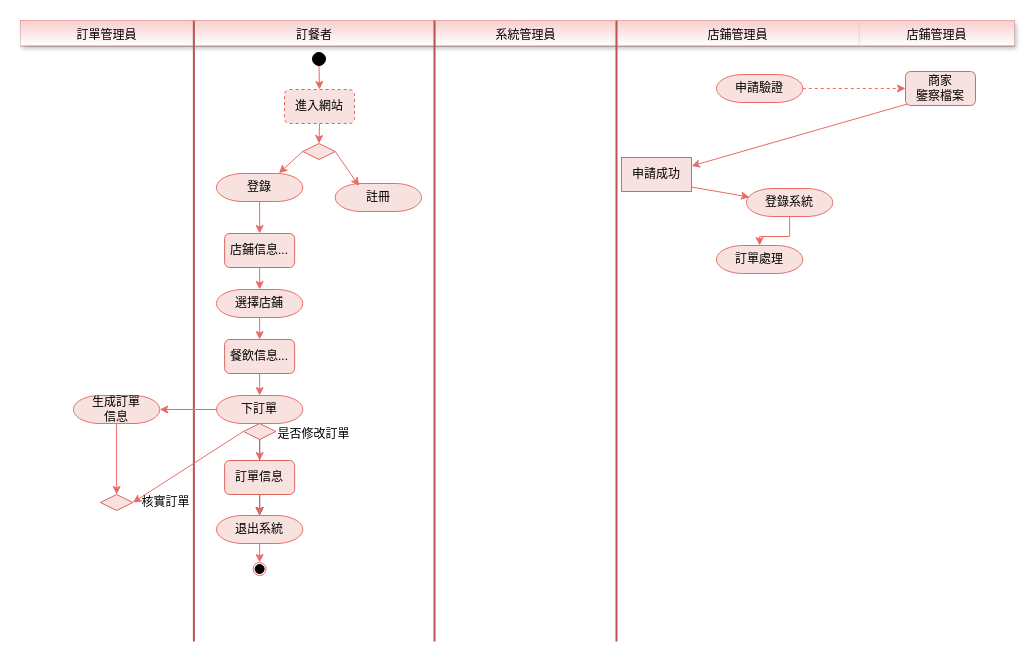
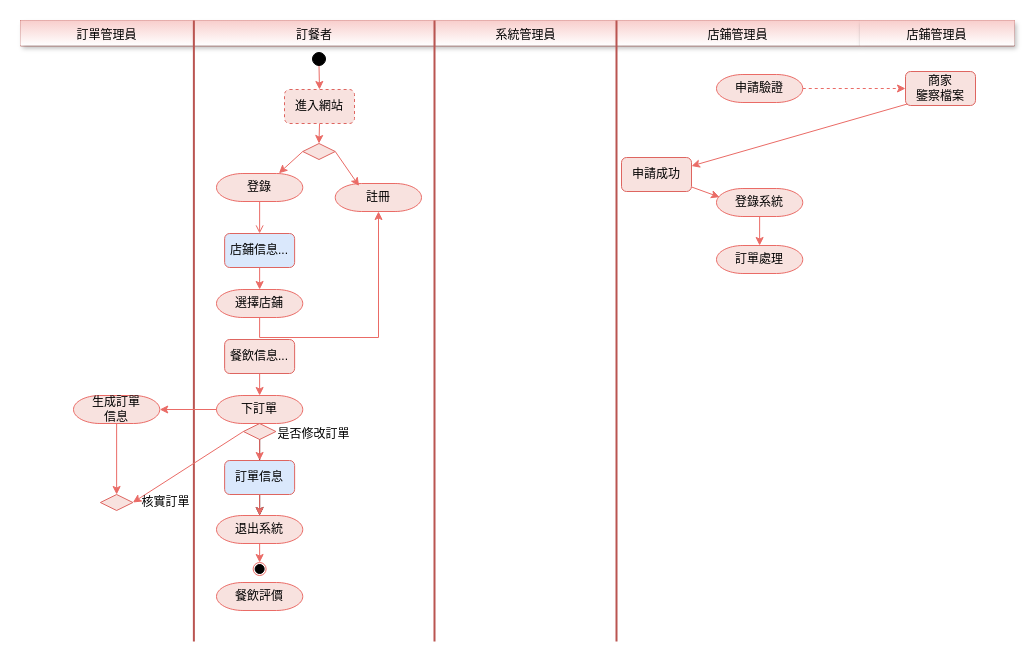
node "申請成功": shape rectangle -> rounded rectangle
node "登錄系統": moved (790, 203) -> (760, 203)
edge "登錄" -> "店鋪信息...": arrowhead classic -> open
node "店鋪信息...": fillcolor #f8e2df -> #dae8fc
edge "選擇店鋪" -> "餐飲信息...": now "選擇店鋪" -> "註冊"
node "訂單信息": fillcolor #f8e2df -> #dae8fc
node "餐飲評價": added
